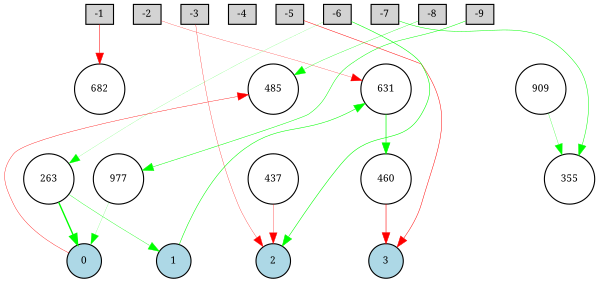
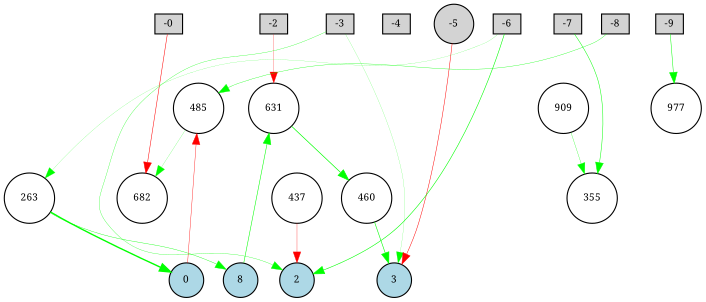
node "-1": label "-1" -> "-0"
node "-5": shape box -> circle
edge "-3" -> "2": color red -> green
edge "-3" -> "3": added
edge "485" -> "682": added
edge "460" -> "3": color red -> green
edge "977" -> "0": removed
node "1": label "1" -> "8"
